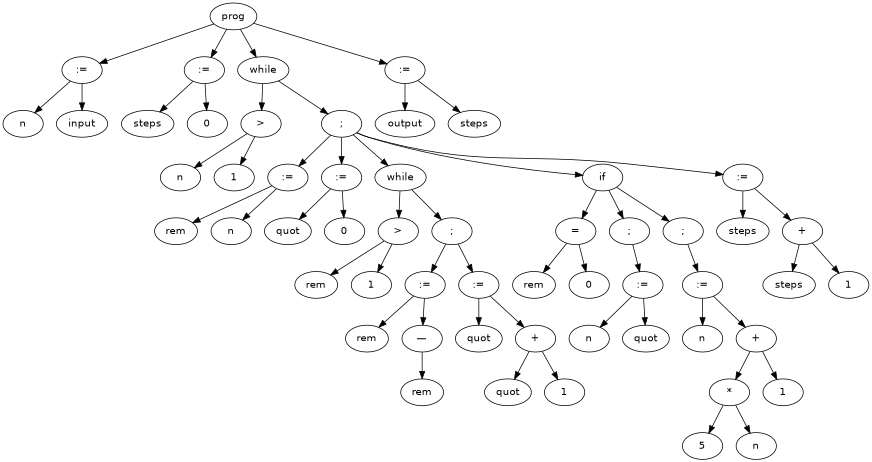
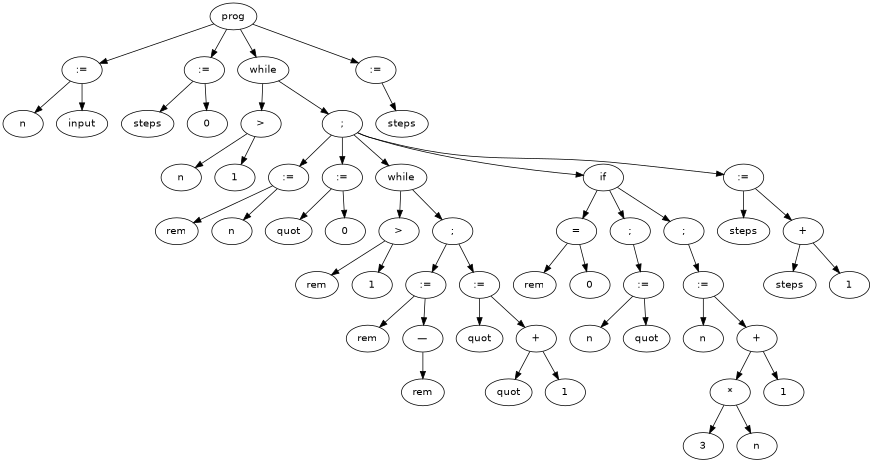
node "output": removed
node "5": label "5" -> "3"
